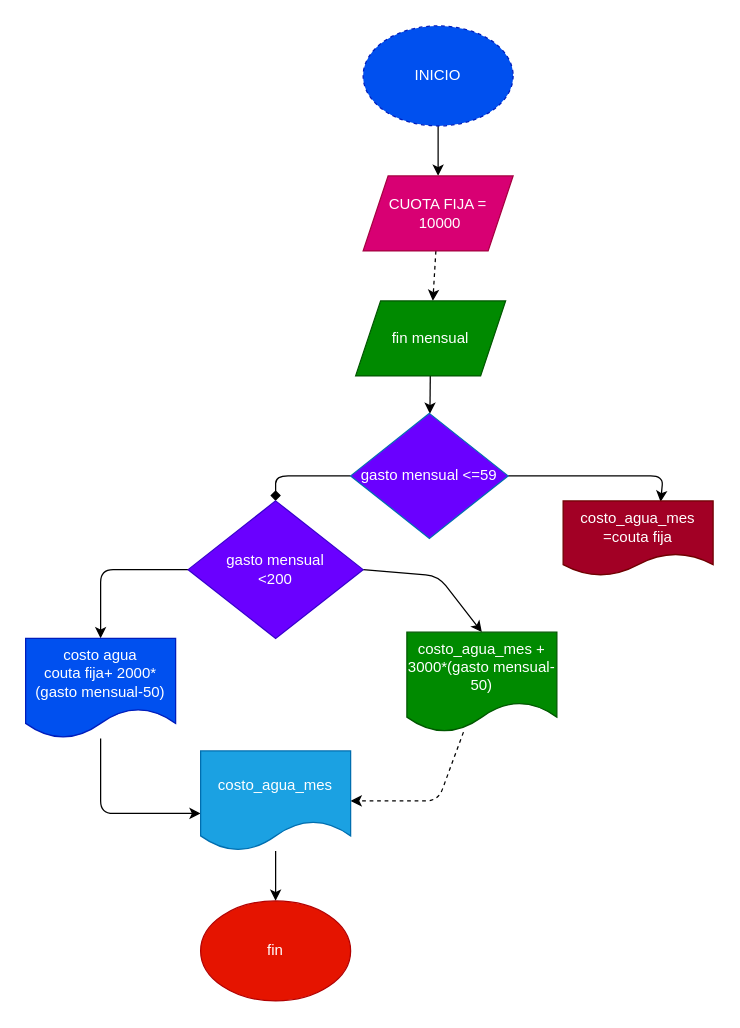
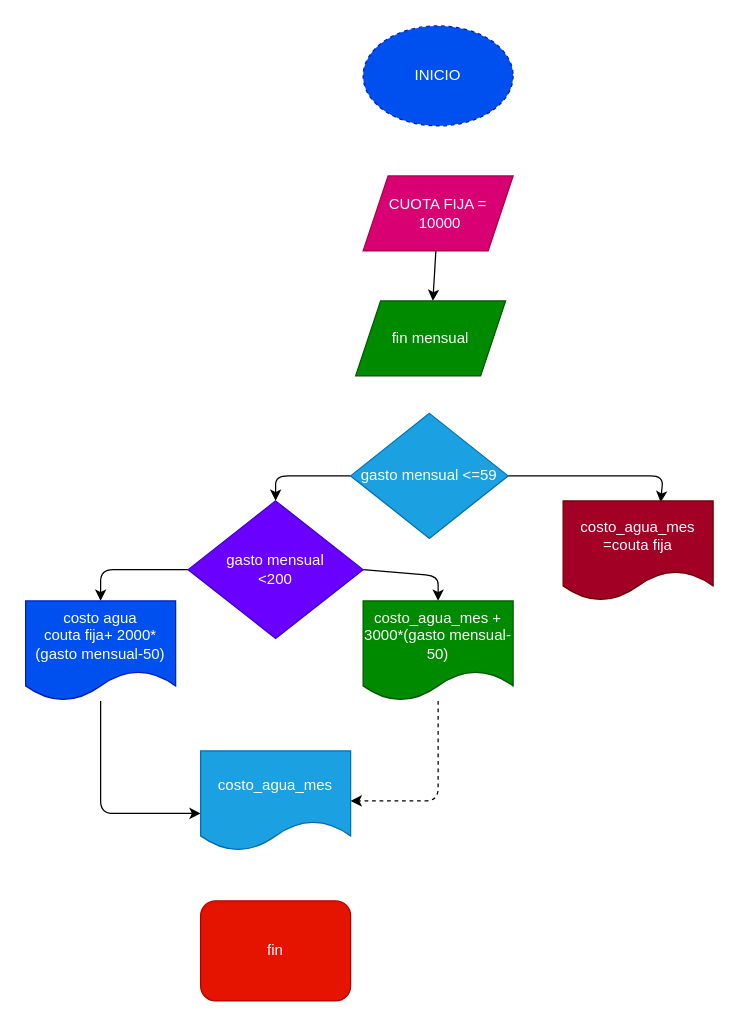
edge "INICIO" -> "CUOTA FIJA = 10000": removed
edge "CUOTA FIJA = 10000" -> "fin mensual": style dashed -> solid
edge "fin mensual" -> "gasto mensual <=59": removed
node "gasto mensual <=59": fillcolor #6a00ff -> #1ba1e2
edge "gasto mensual <=59" -> "gasto mensual <200": arrowhead diamond -> classic
node "costo_agua_mes =couta fija": size 150x75 -> 150x100
node "costo_agua_mes + 3000*(gasto mensual- 50)": moved (482, 682) -> (438, 651)
node "costo agua couta fija+ 2000* (gasto mensual-50)": moved (101, 688) -> (101, 651)
edge "costo_agua_mes" -> "fin": removed
node "fin": shape ellipse -> rounded rectangle
